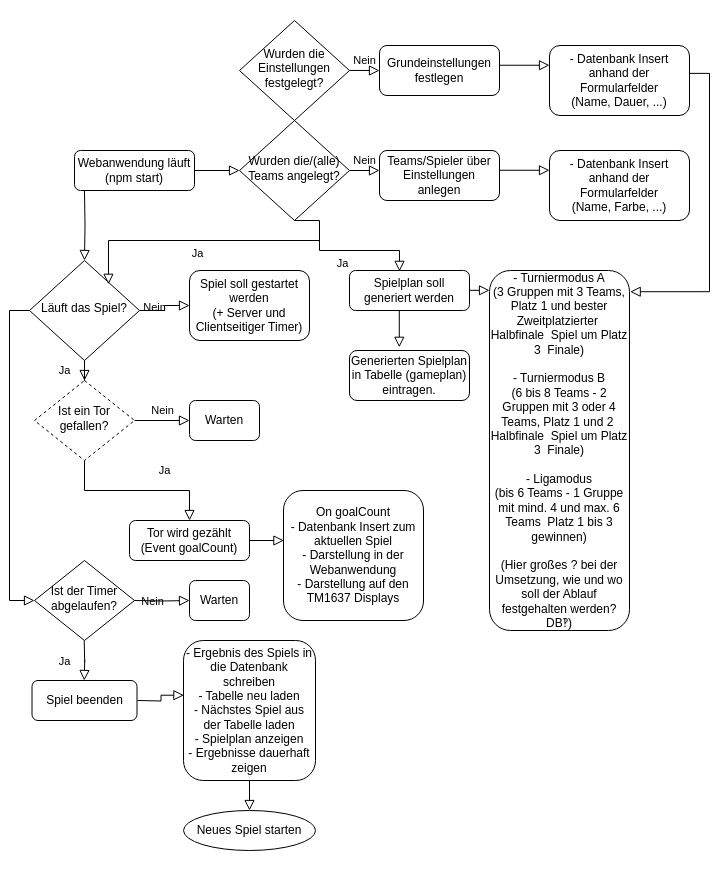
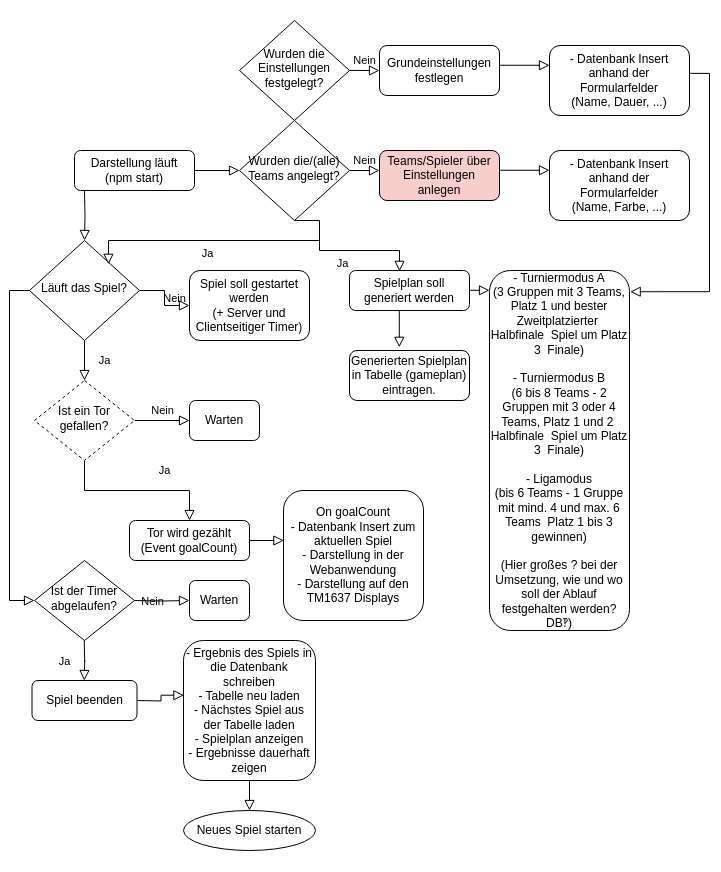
node "Webanwendung läuft (npm start)": label "Webanwendung läuft (npm start)" -> "Darstellung läuft (npm start)"
node "Teams/Spieler über Einstellungen anlegen": fillcolor #ffffff -> #f8cecc
node "Läuft das Spiel?": moved (85, 311) -> (85, 291)
